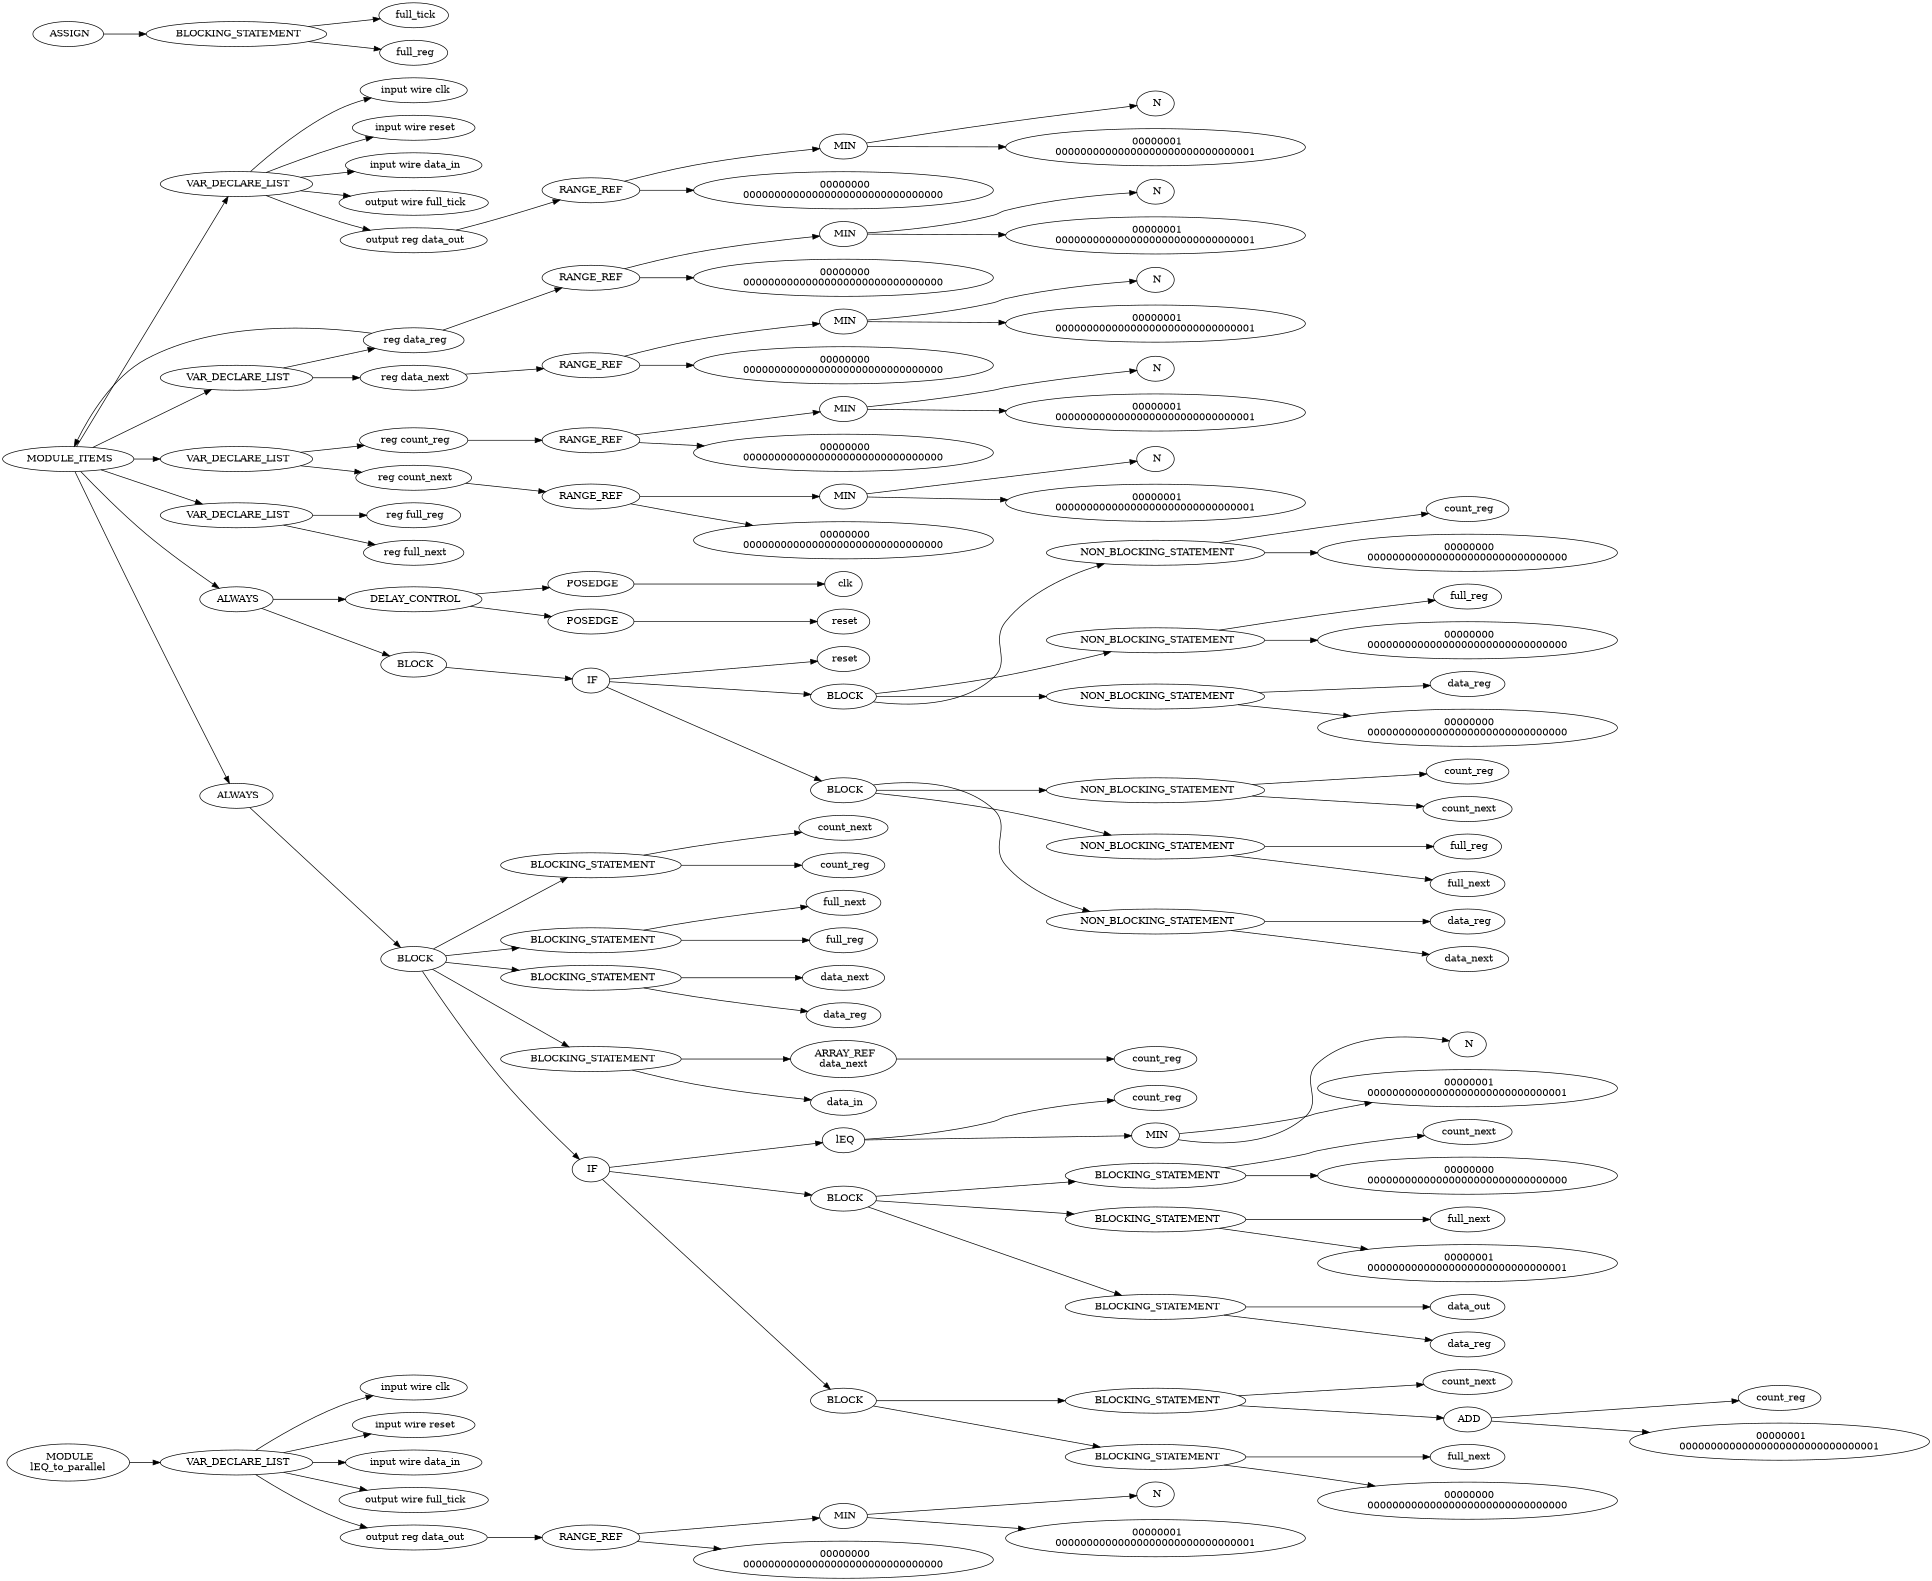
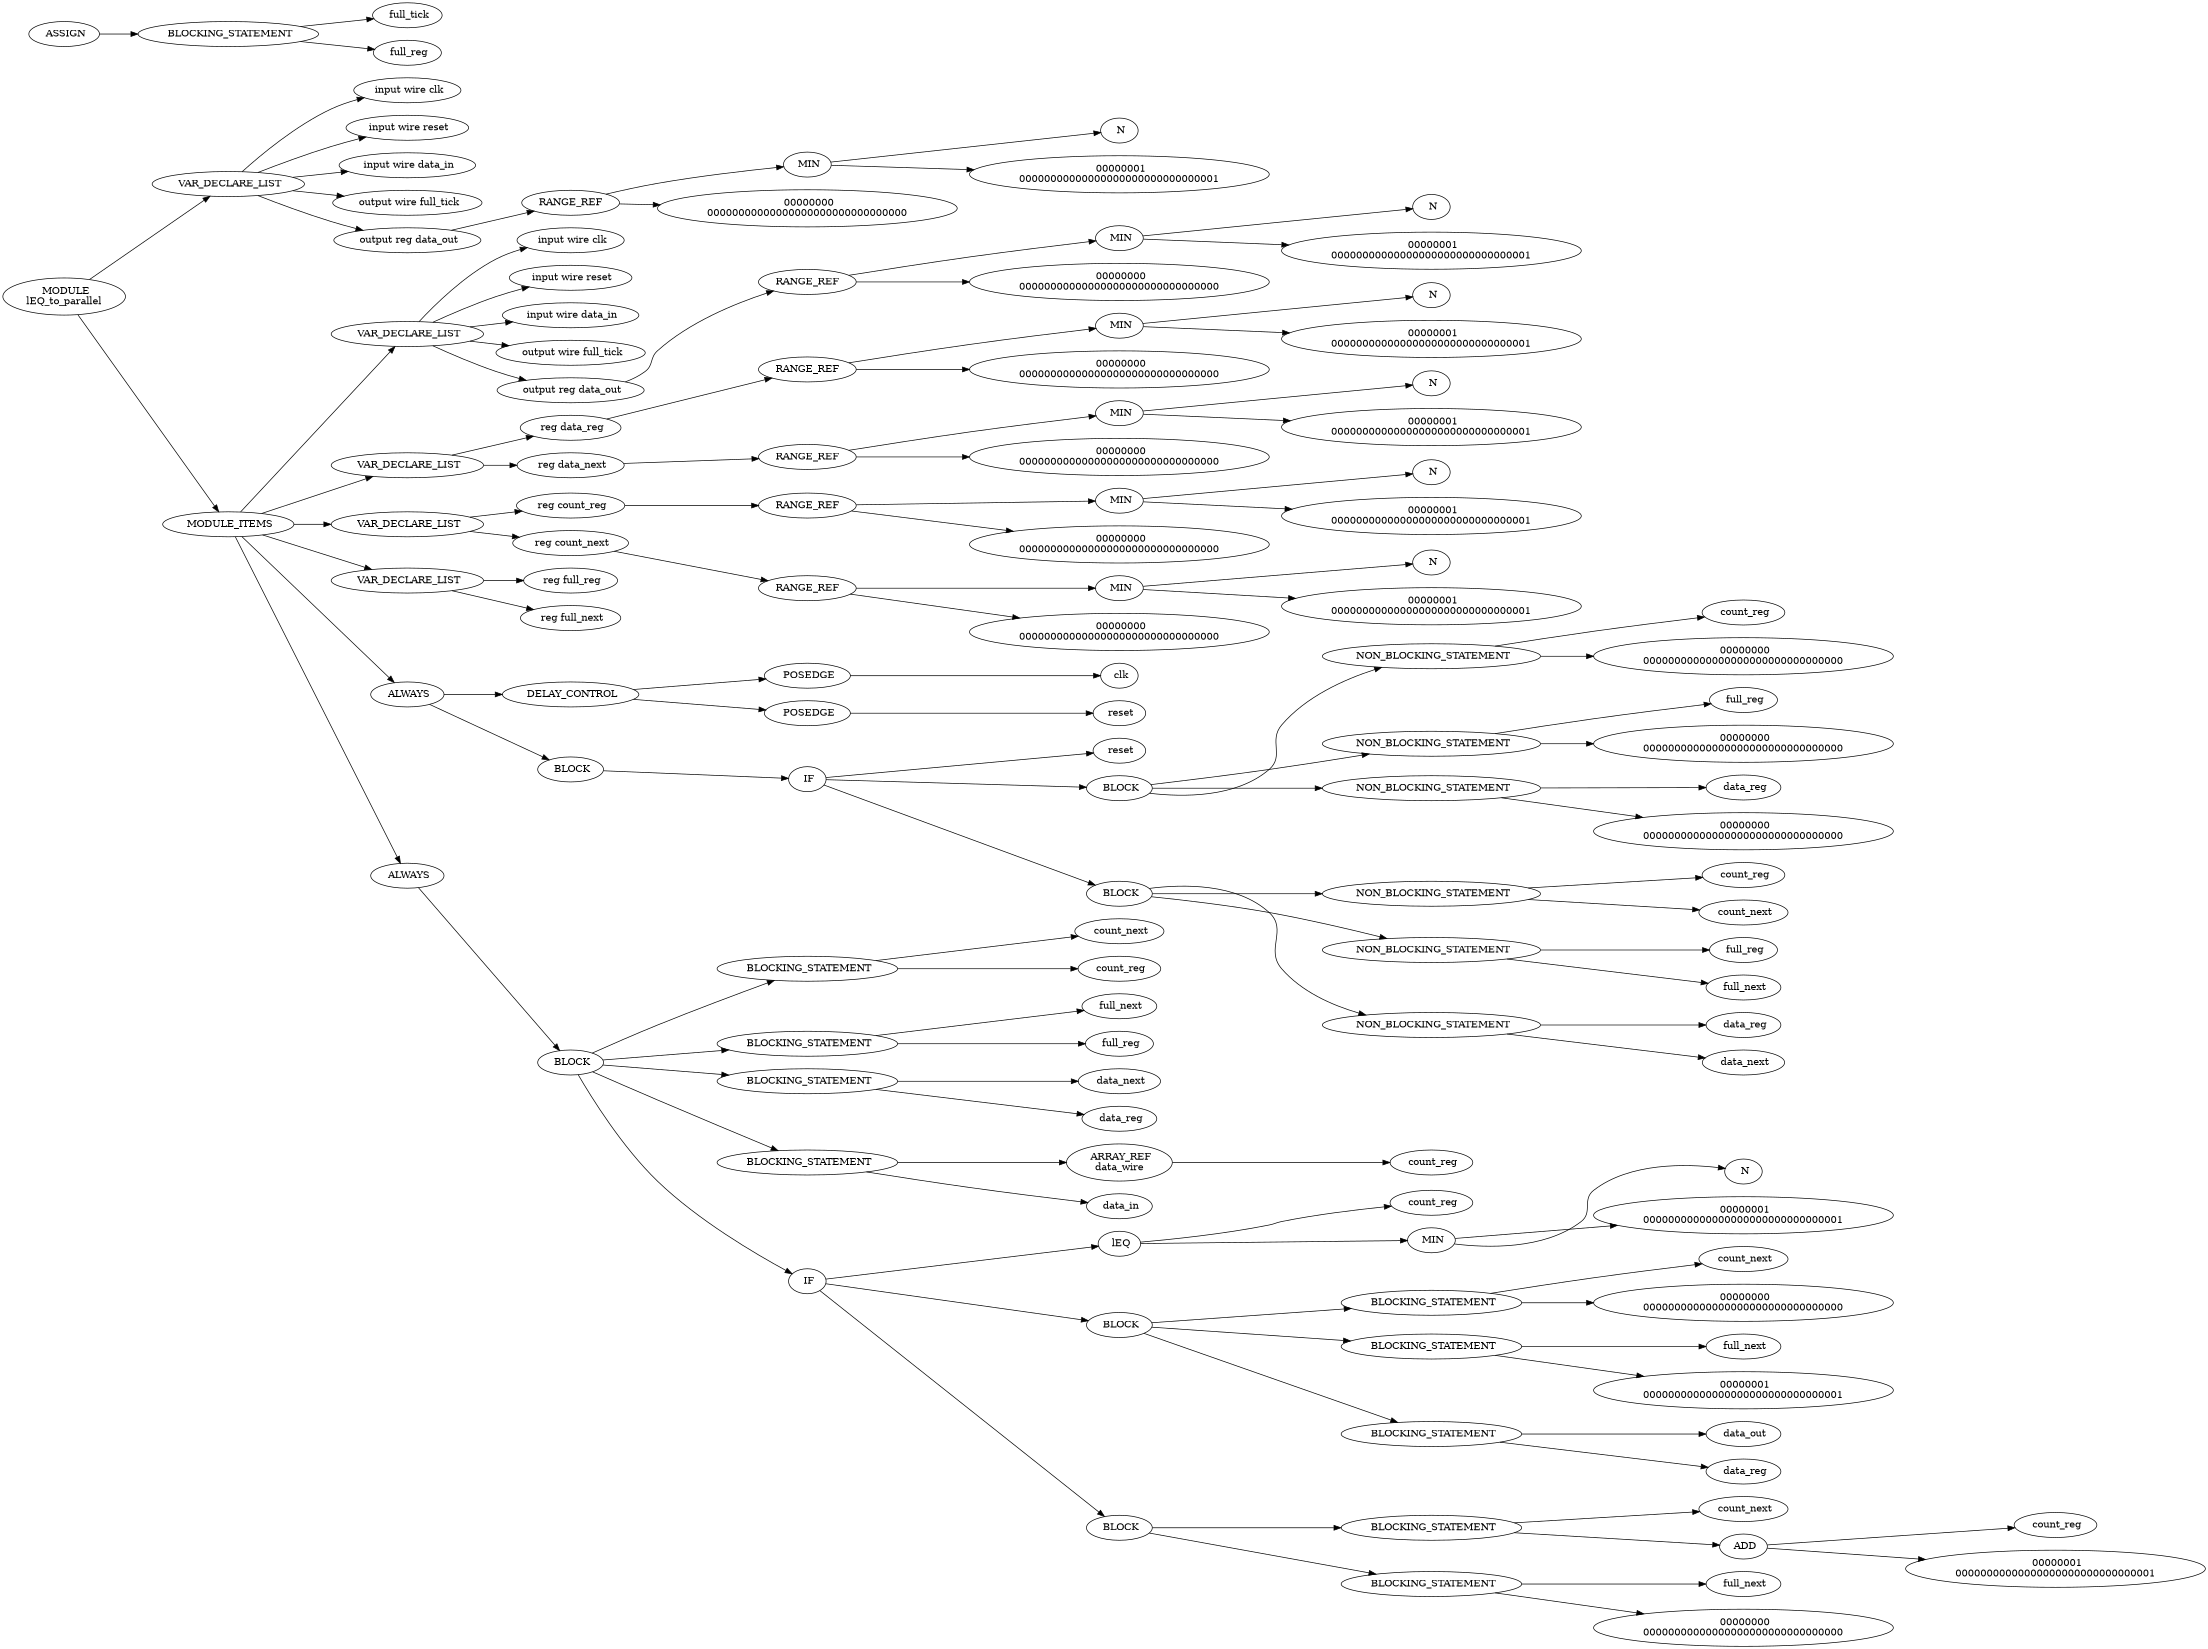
edge "reg data_reg" -> "MODULE_ITEMS": now "MODULE" -> "MODULE_ITEMS"
node "ARRAY_REF": text "data_next" -> "data_wire"
